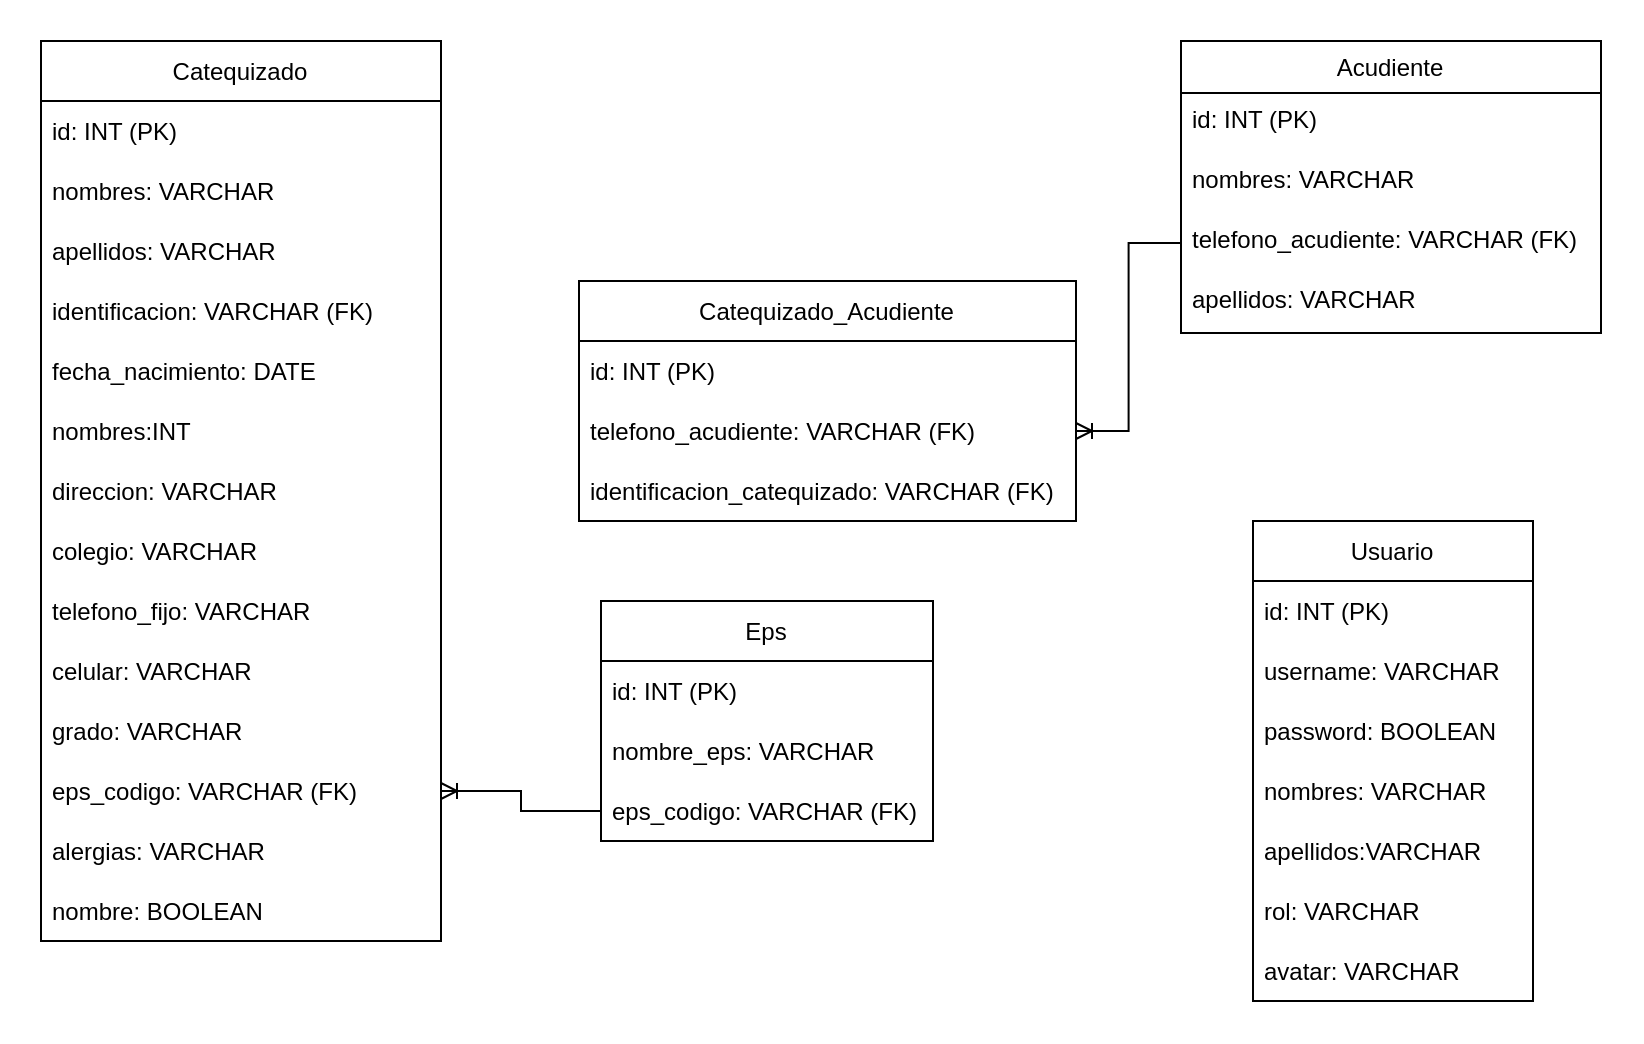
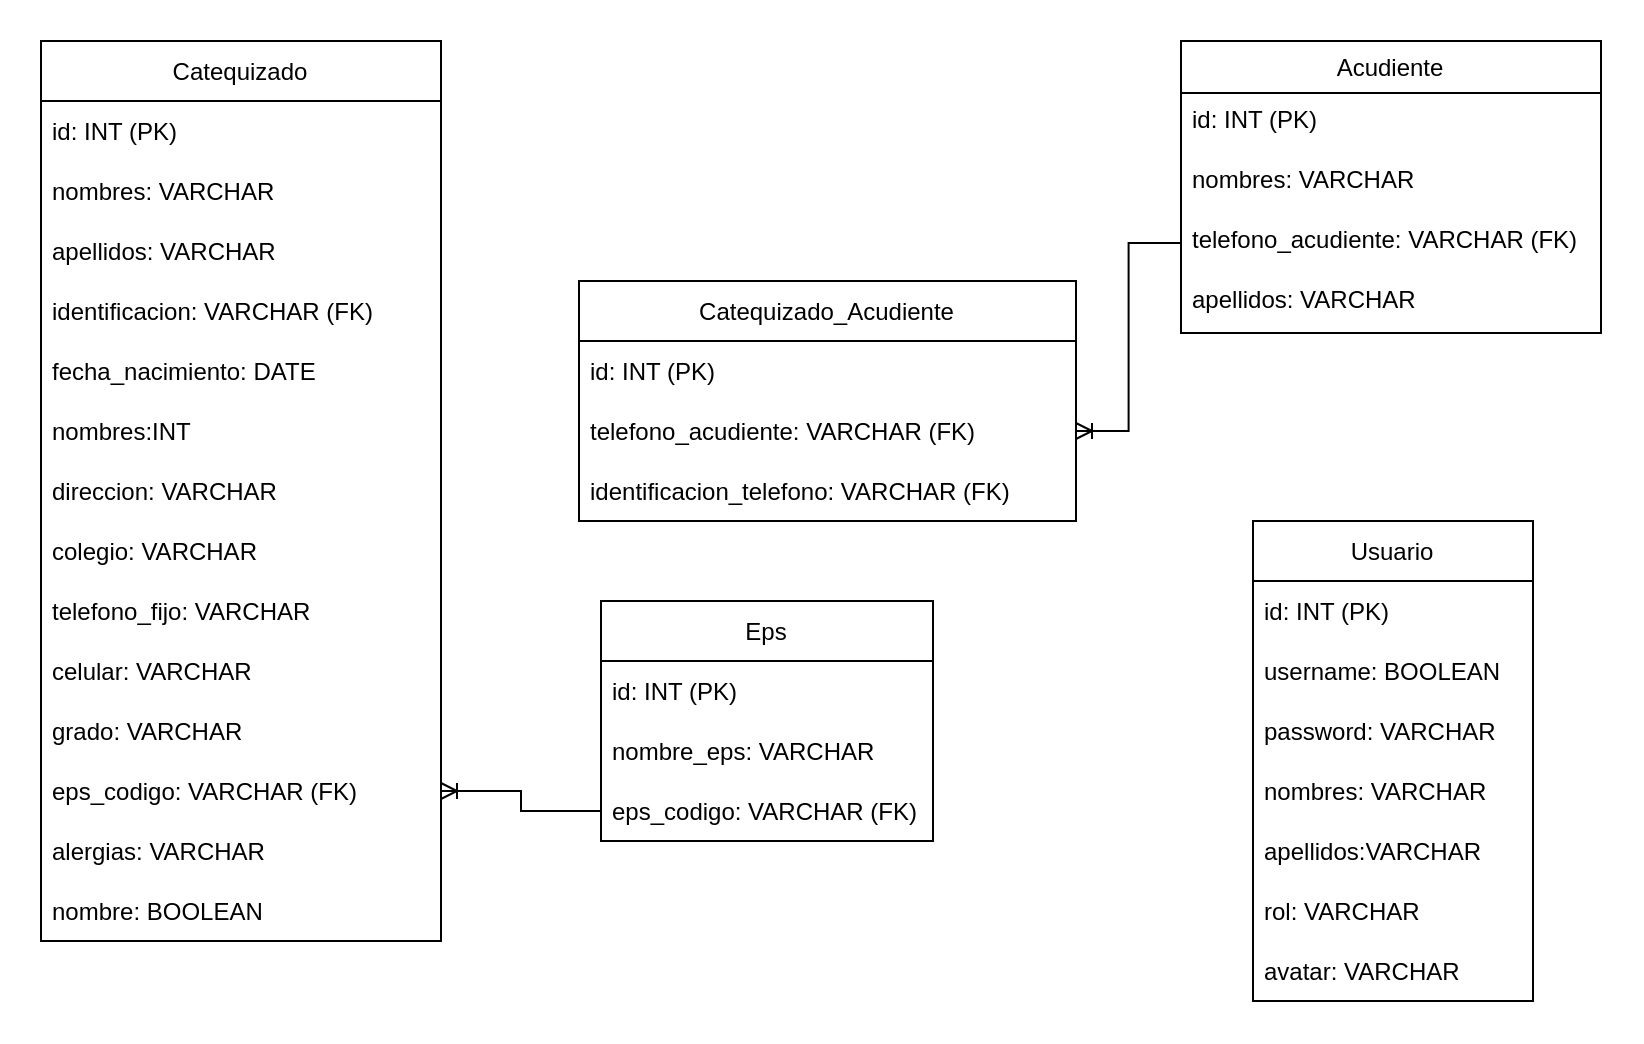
node "identificacion_catequizado: VARCHAR (FK)": label "identificacion_catequizado: VARCHAR (FK)" -> "identificacion_telefono: VARCHAR (FK)"
node "username: VARCHAR": label "username: VARCHAR" -> "username: BOOLEAN"
node "password: BOOLEAN": label "password: BOOLEAN" -> "password: VARCHAR"
